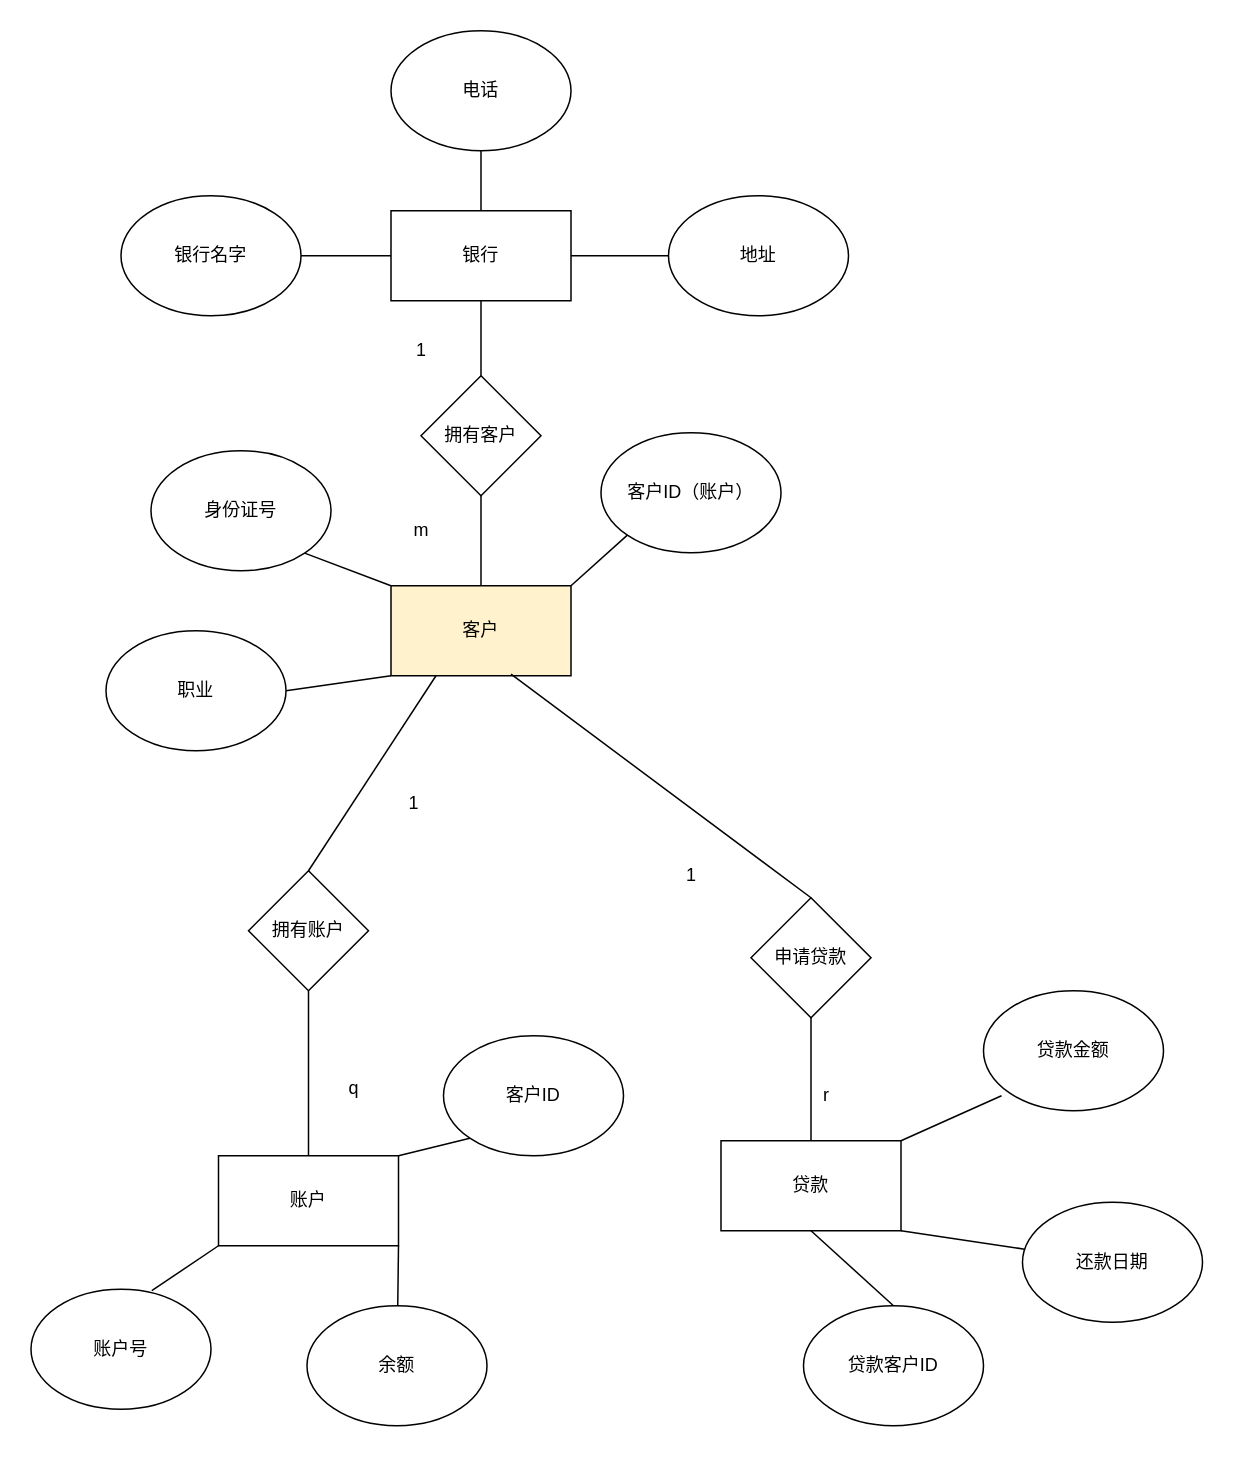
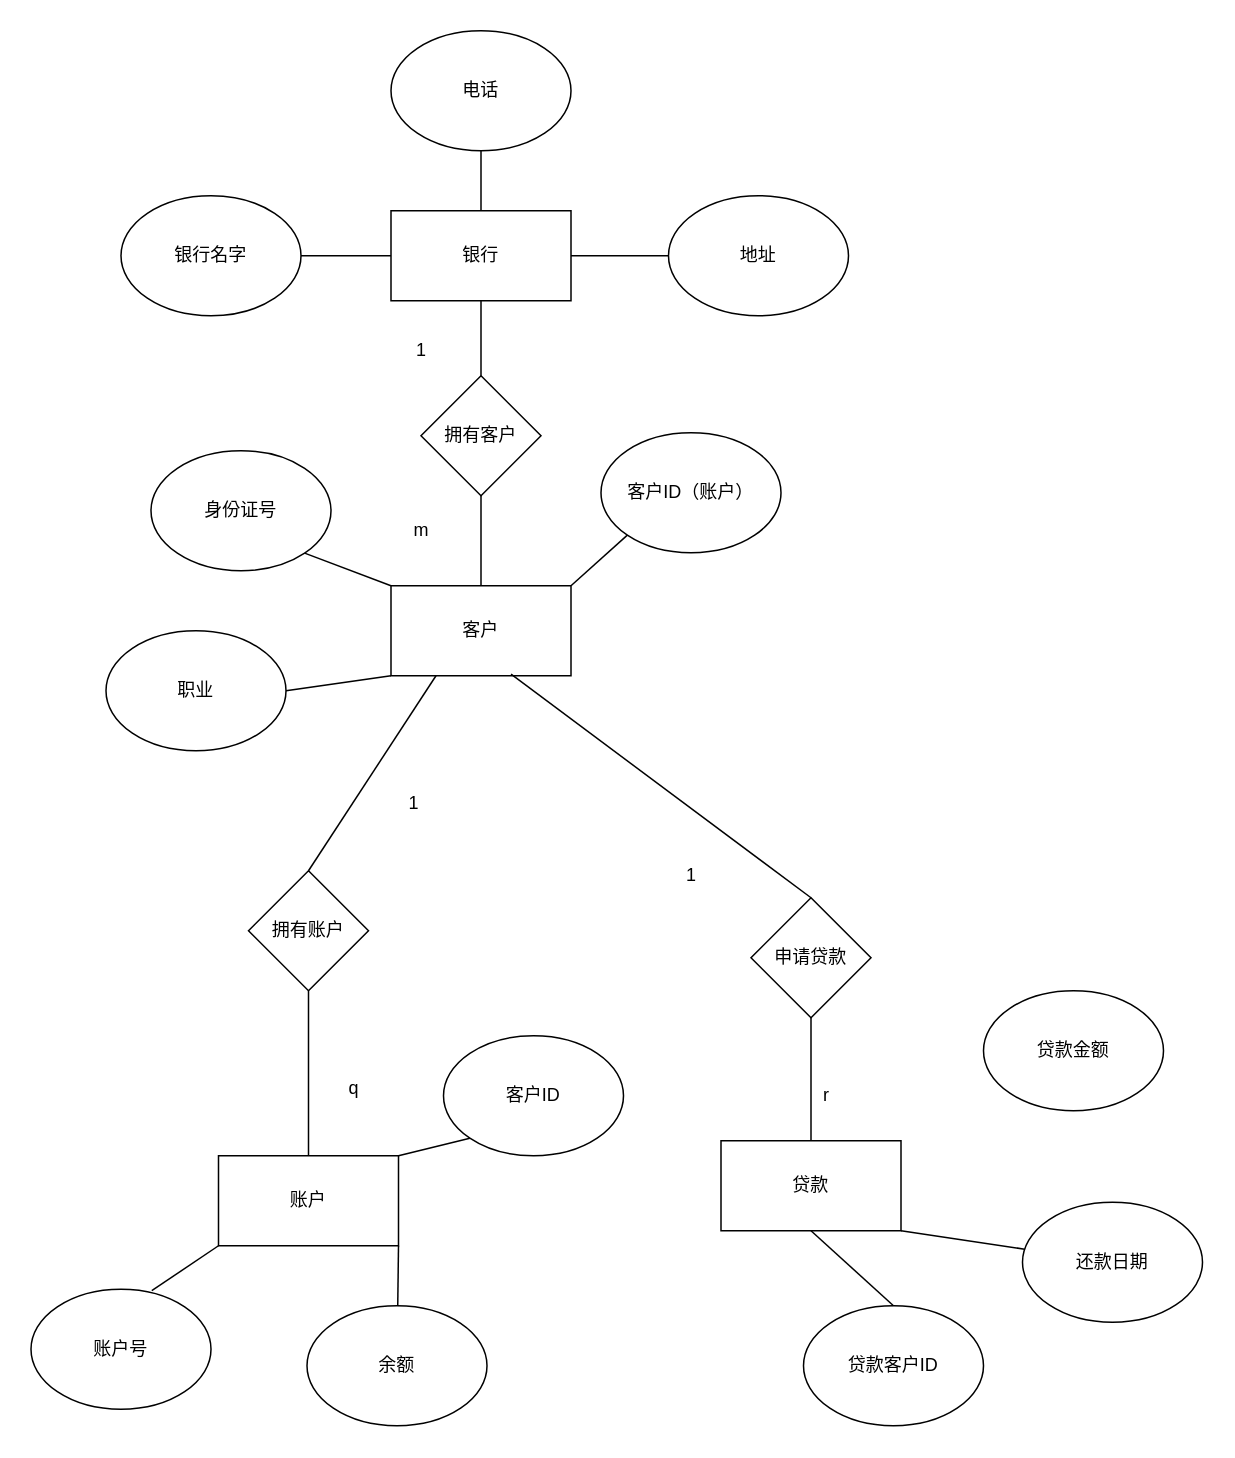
node "客户": fillcolor #fff2cc -> #ffffff
edge "贷款金额" -- "贷款": removed
